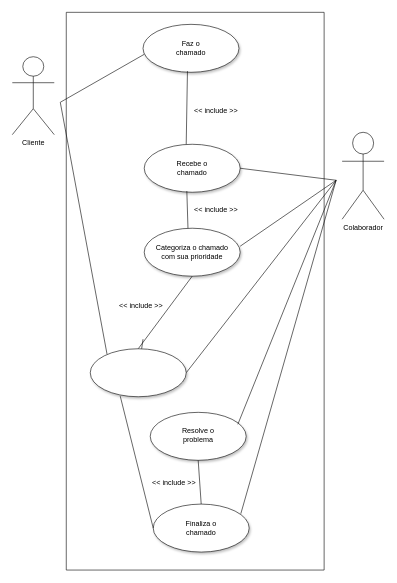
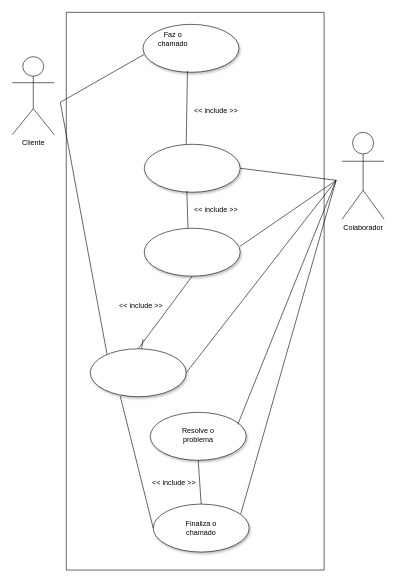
node "Faz o chamado": moved (191, 48) -> (173, 39)
node "Recebe o chamado": removed
node "Categoriza o chamado com sua prioridade": removed
